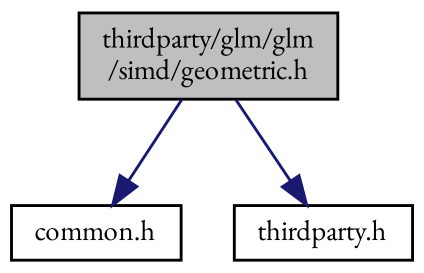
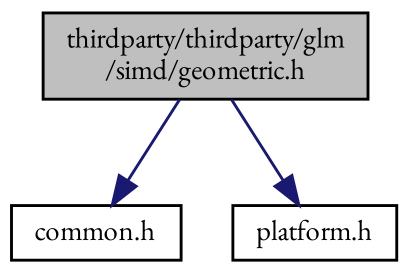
node "thirdparty/glm/glm /simd/geometric.h": label "thirdparty/glm/glm /simd/geometric.h" -> "thirdparty/thirdparty/glm /simd/geometric.h"
node "thirdparty.h": label "thirdparty.h" -> "platform.h"
